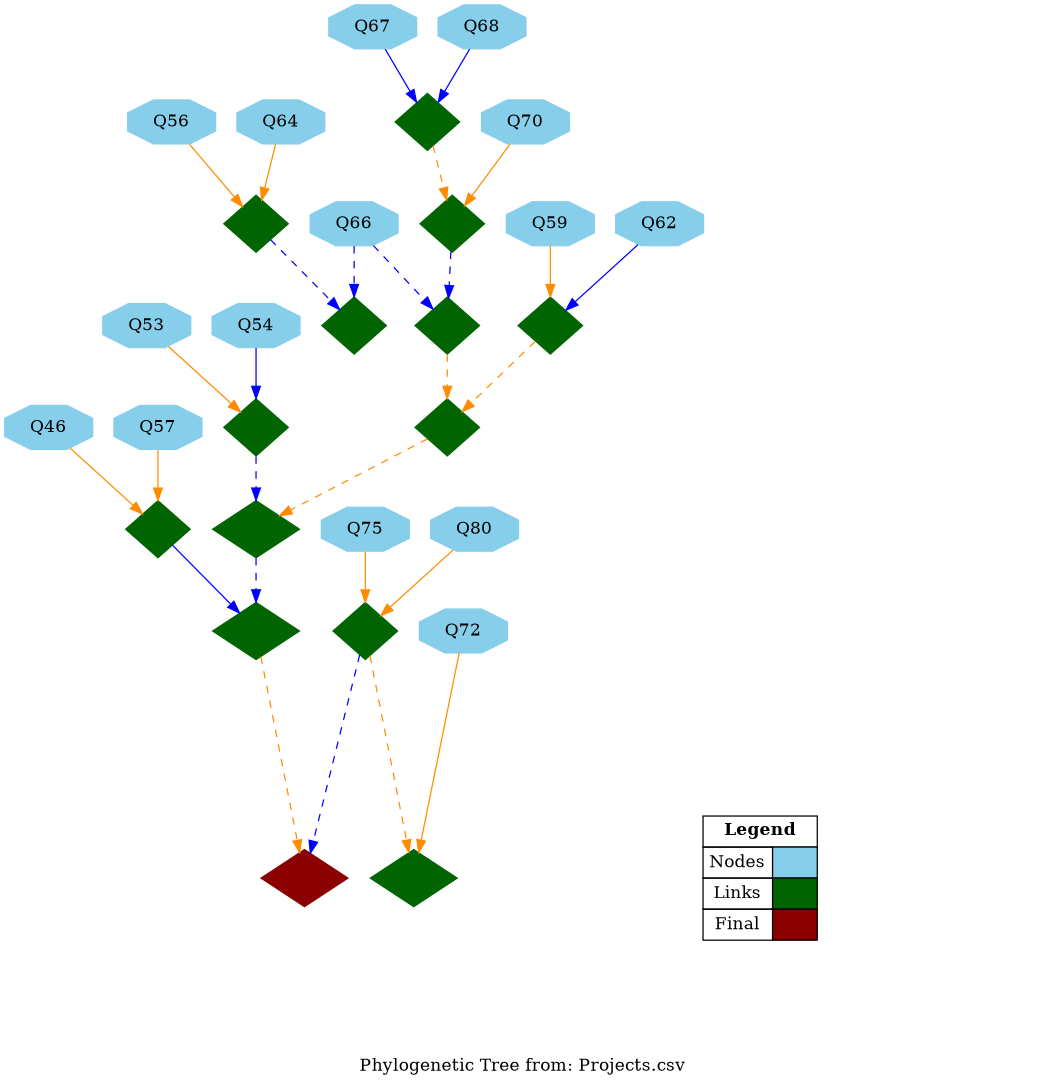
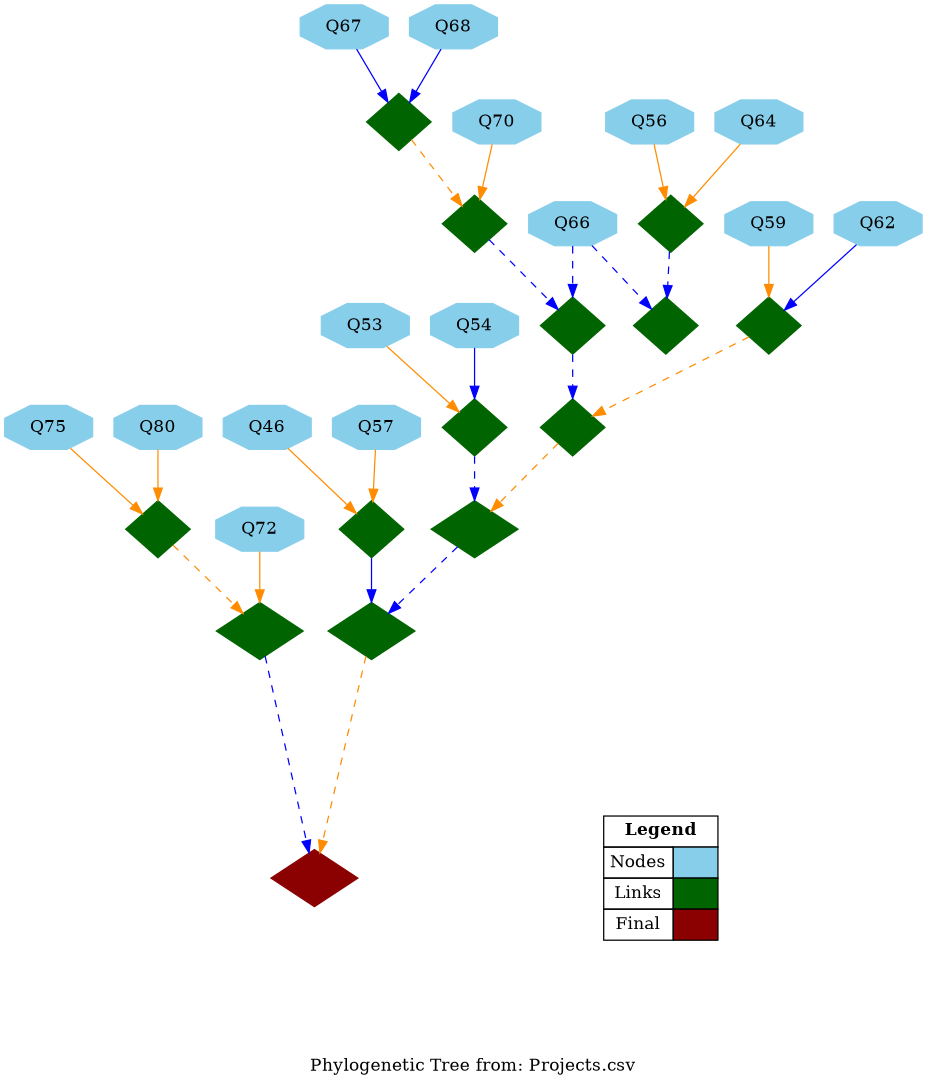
edge "8" -- "9": color darkorange -> blue
edge "7" -- "13": now "10" -- "13"
